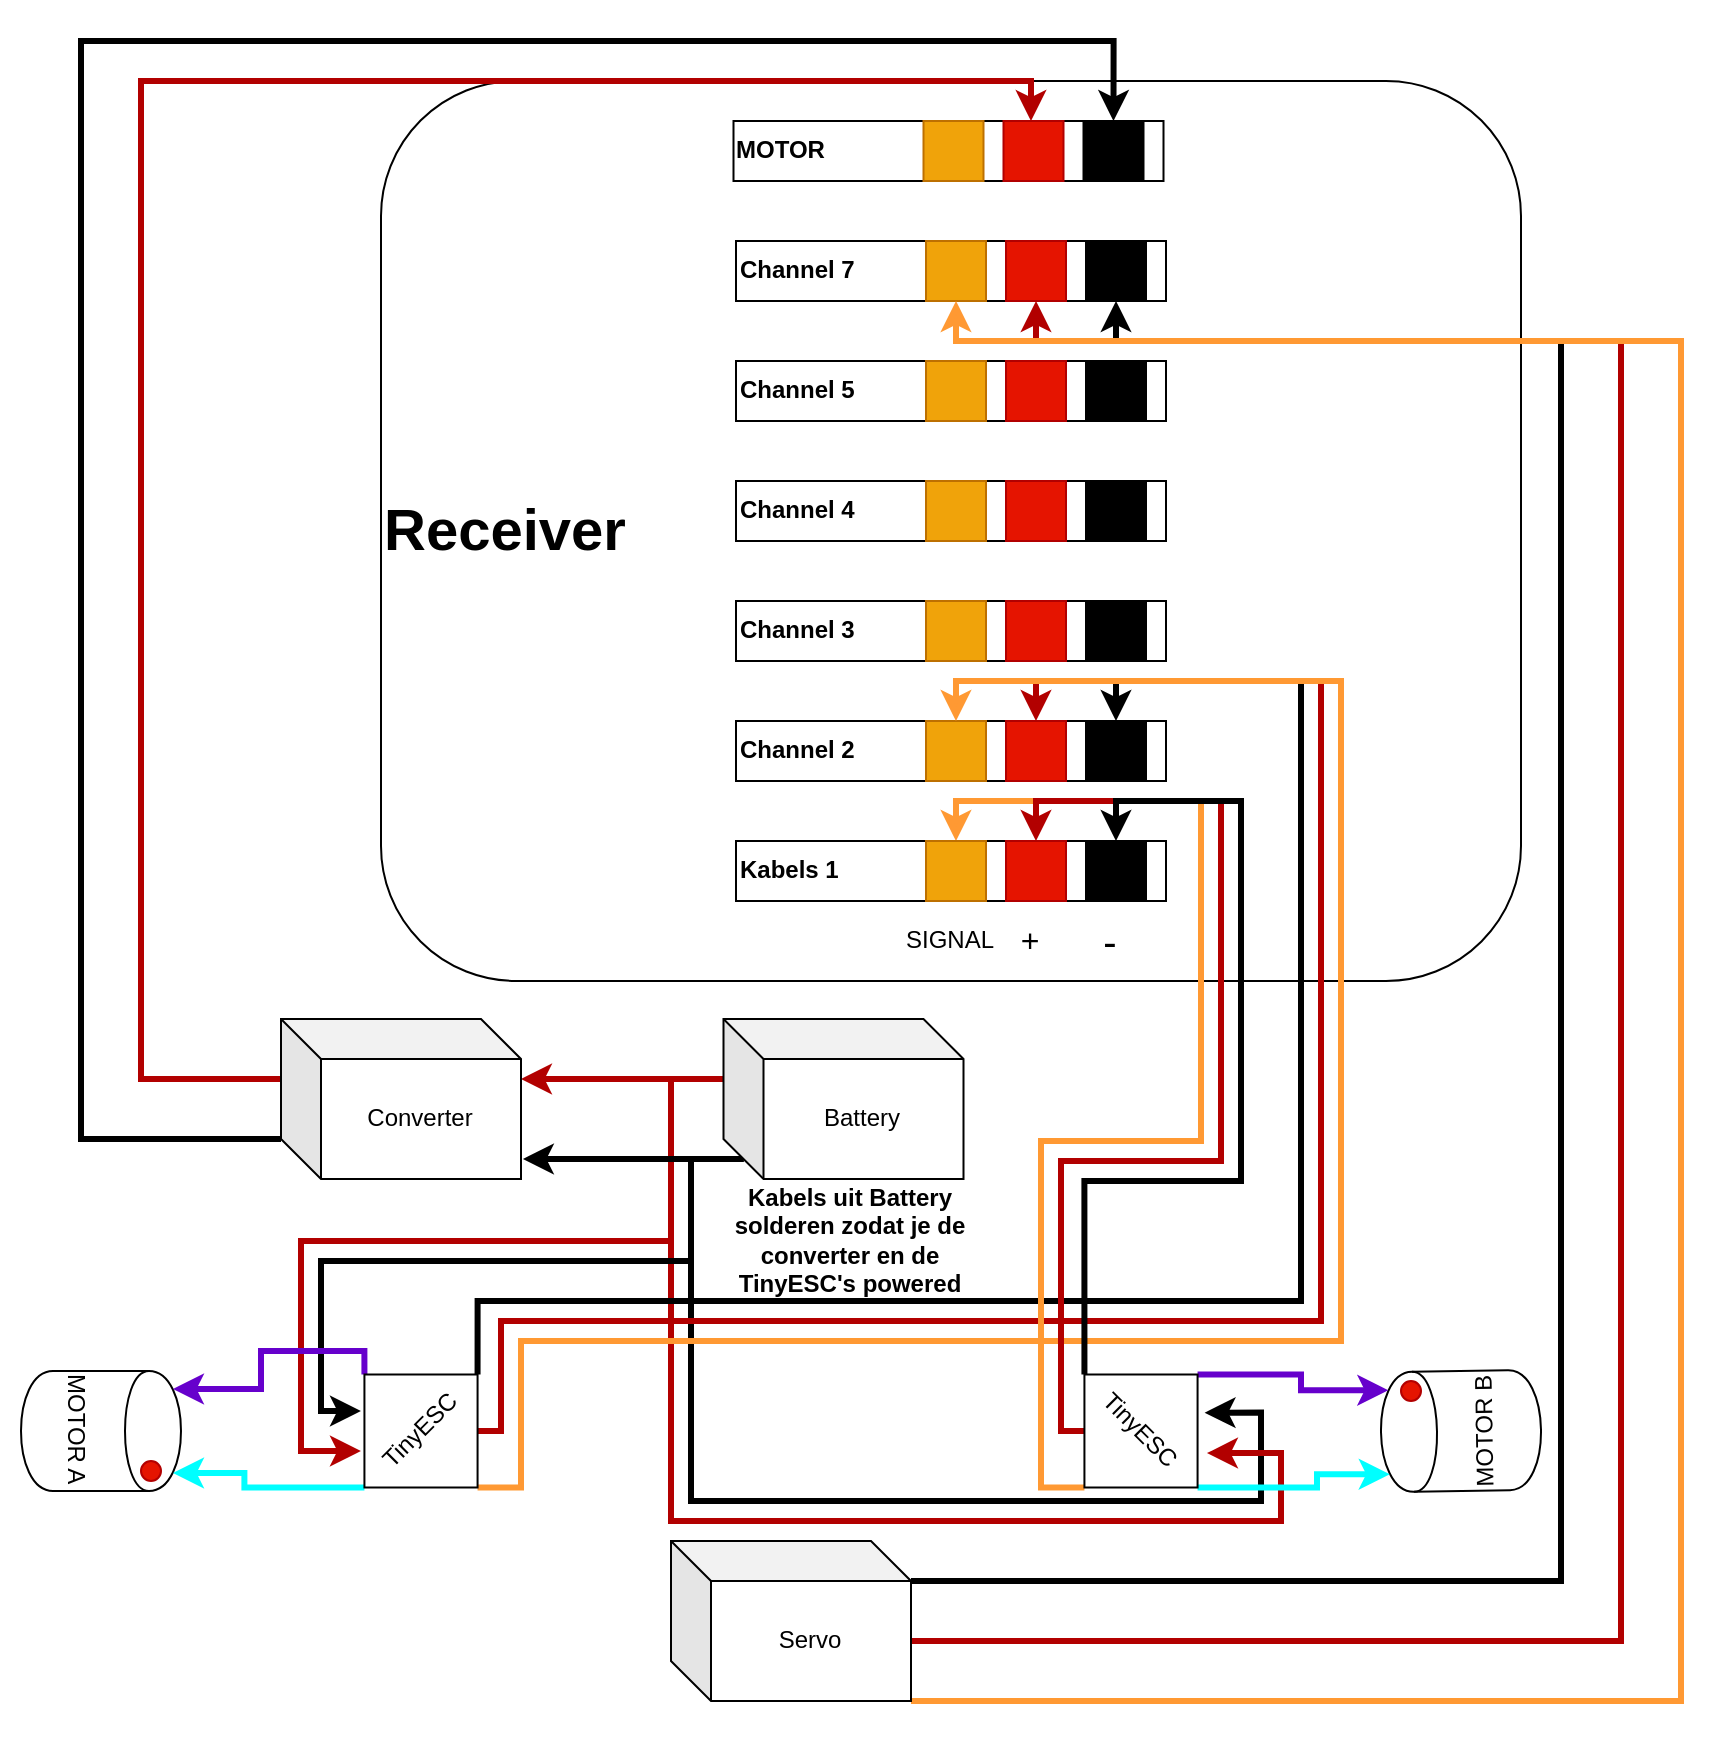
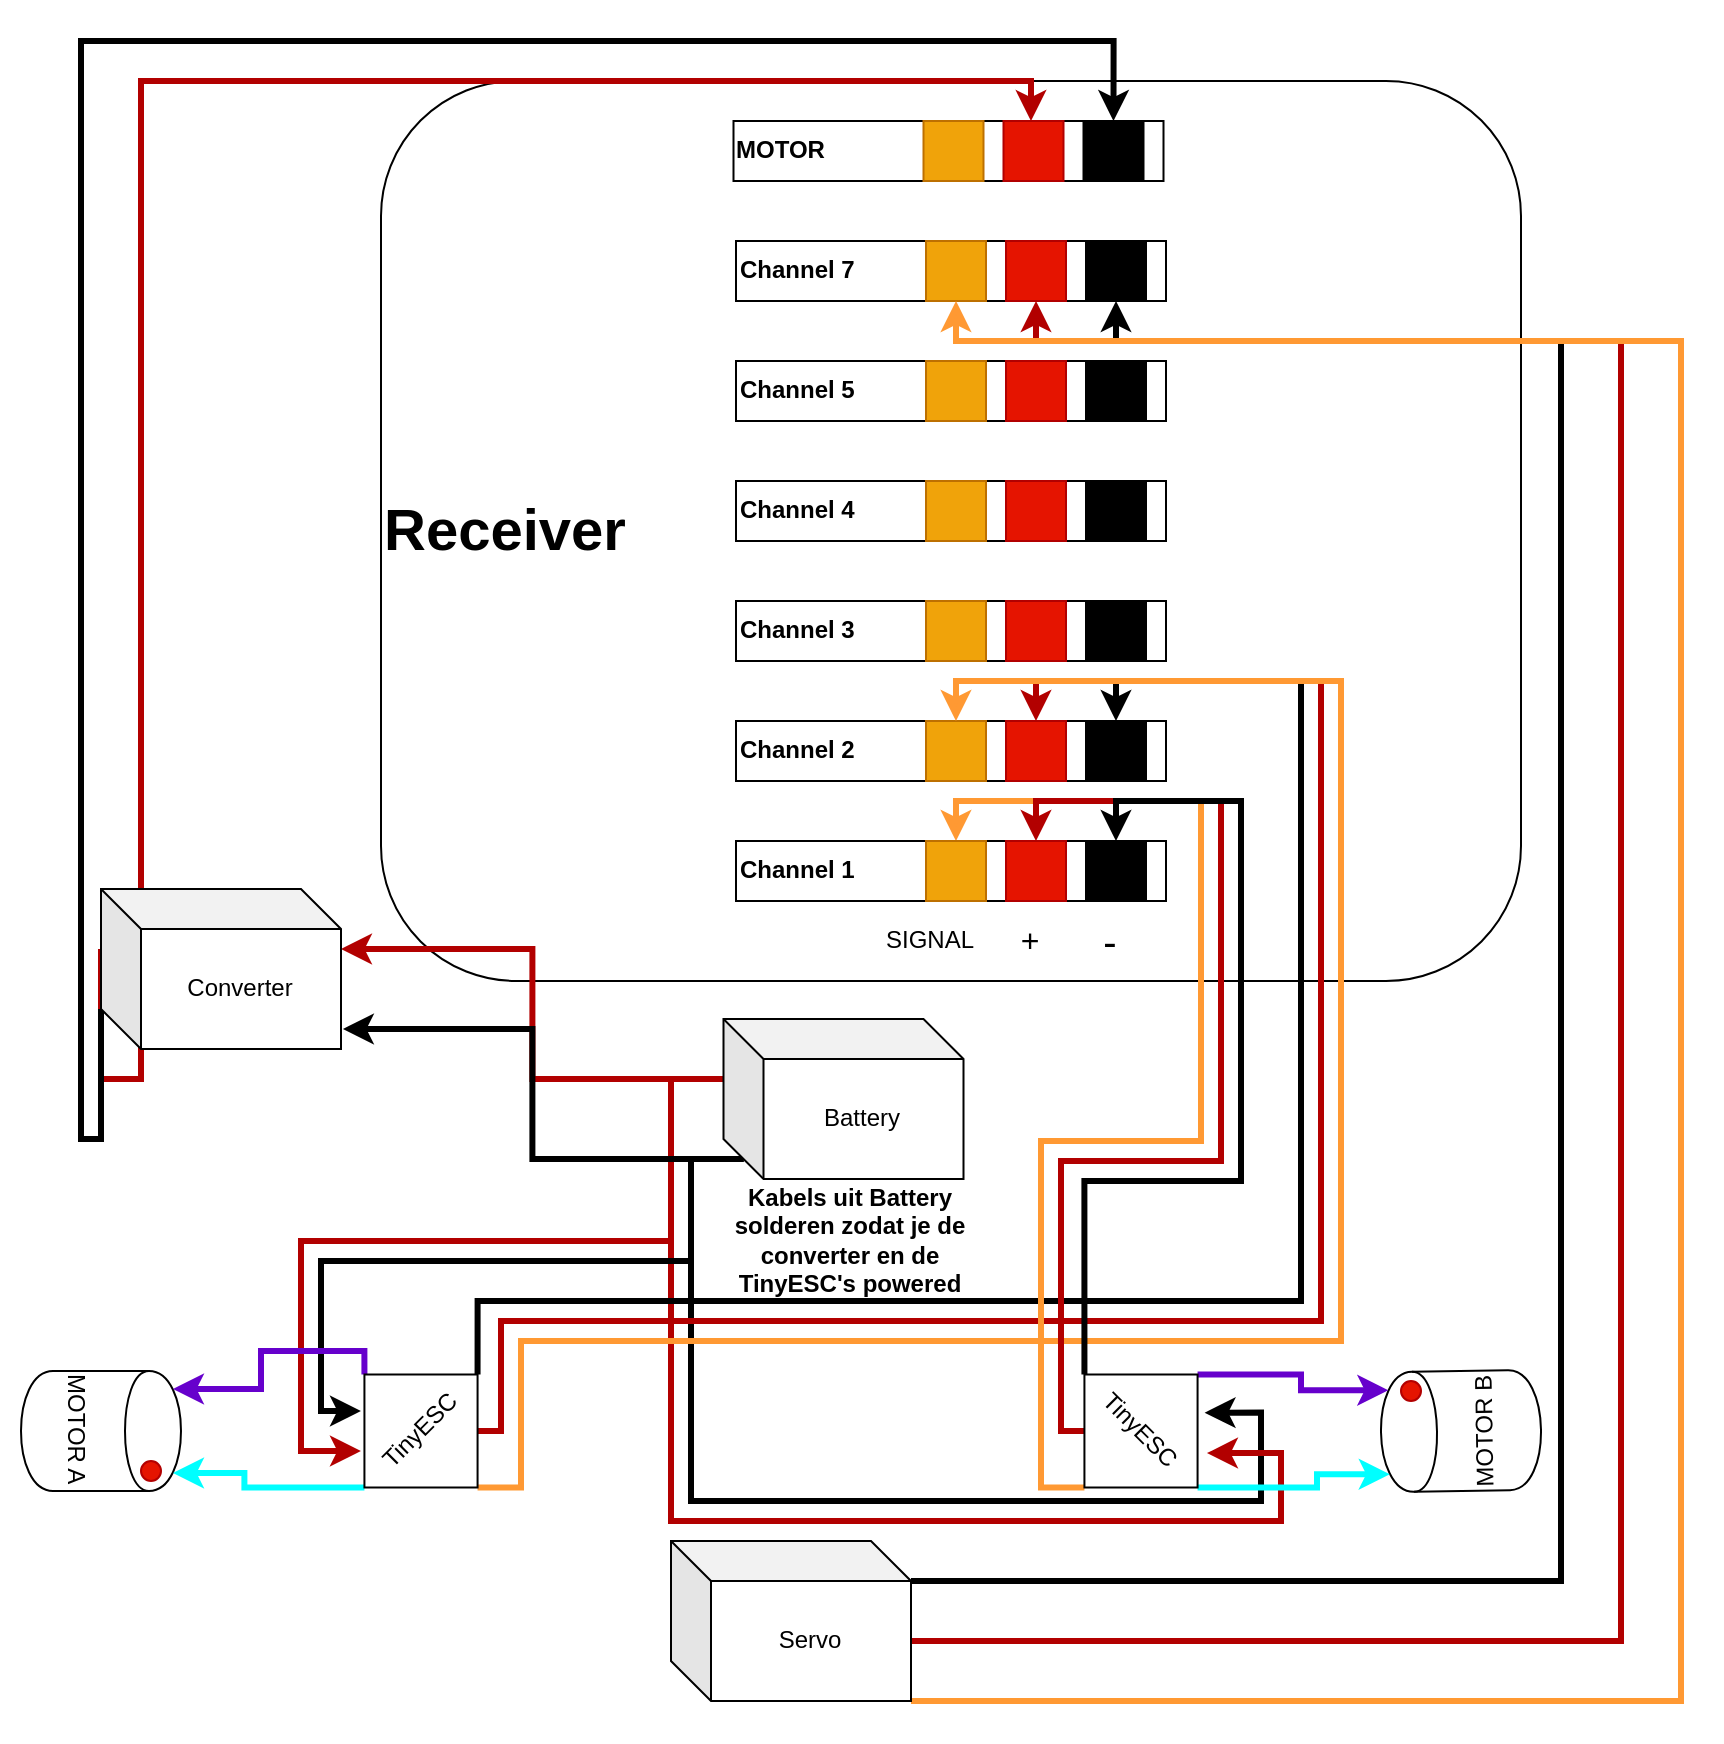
node "Kabels 1": label "Kabels 1" -> "Channel 1"
node "SIGNAL": moved (951, 941) -> (931, 941)
node "Converter": moved (401, 1099) -> (221, 969)
